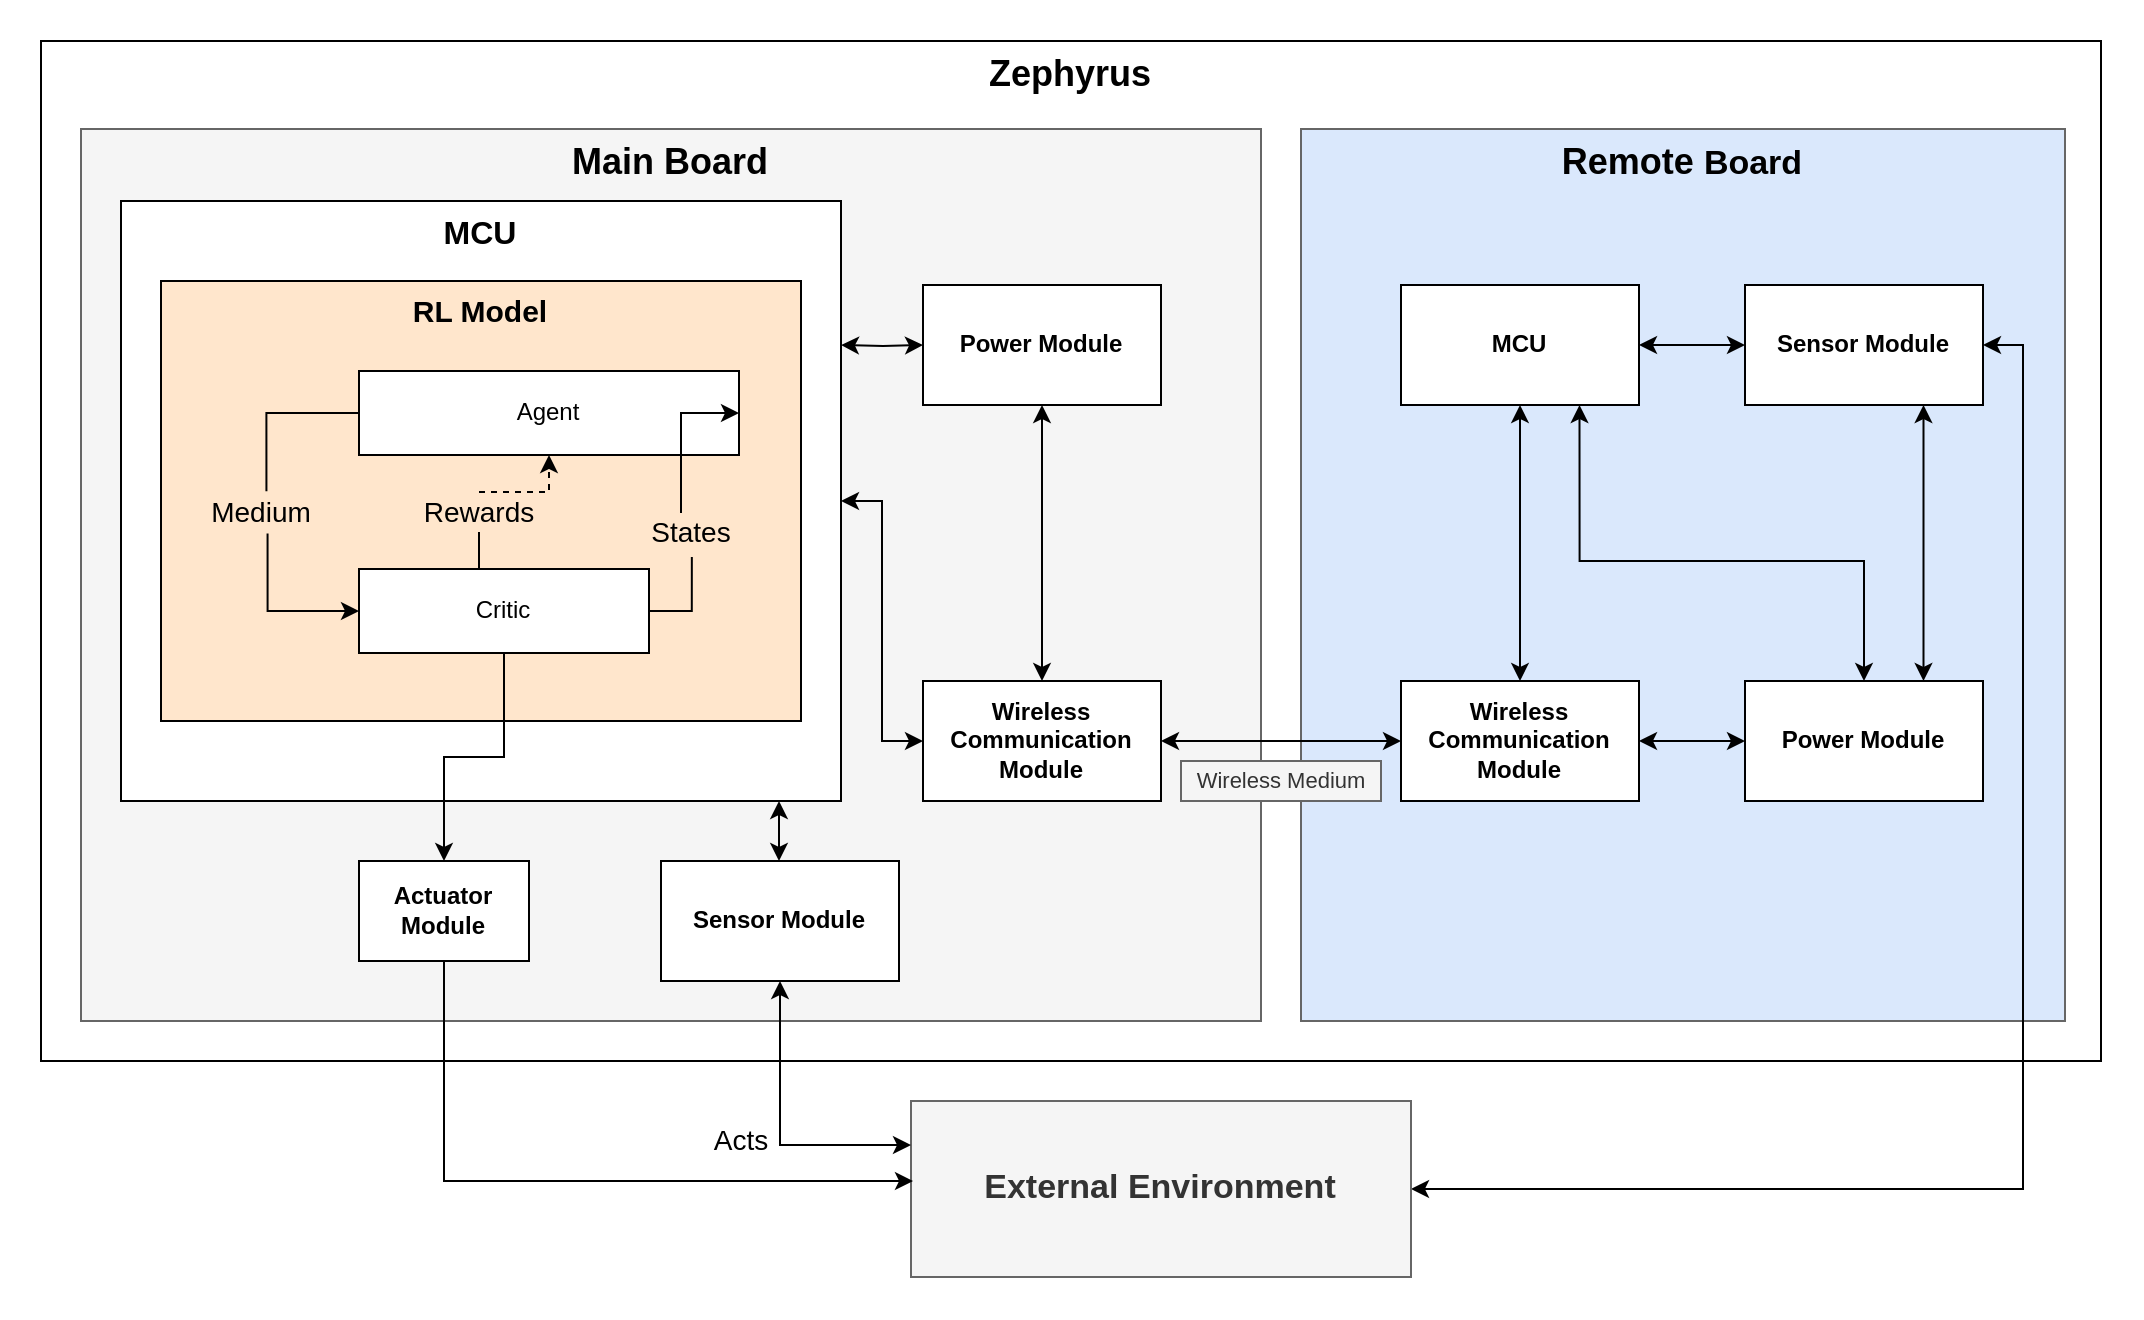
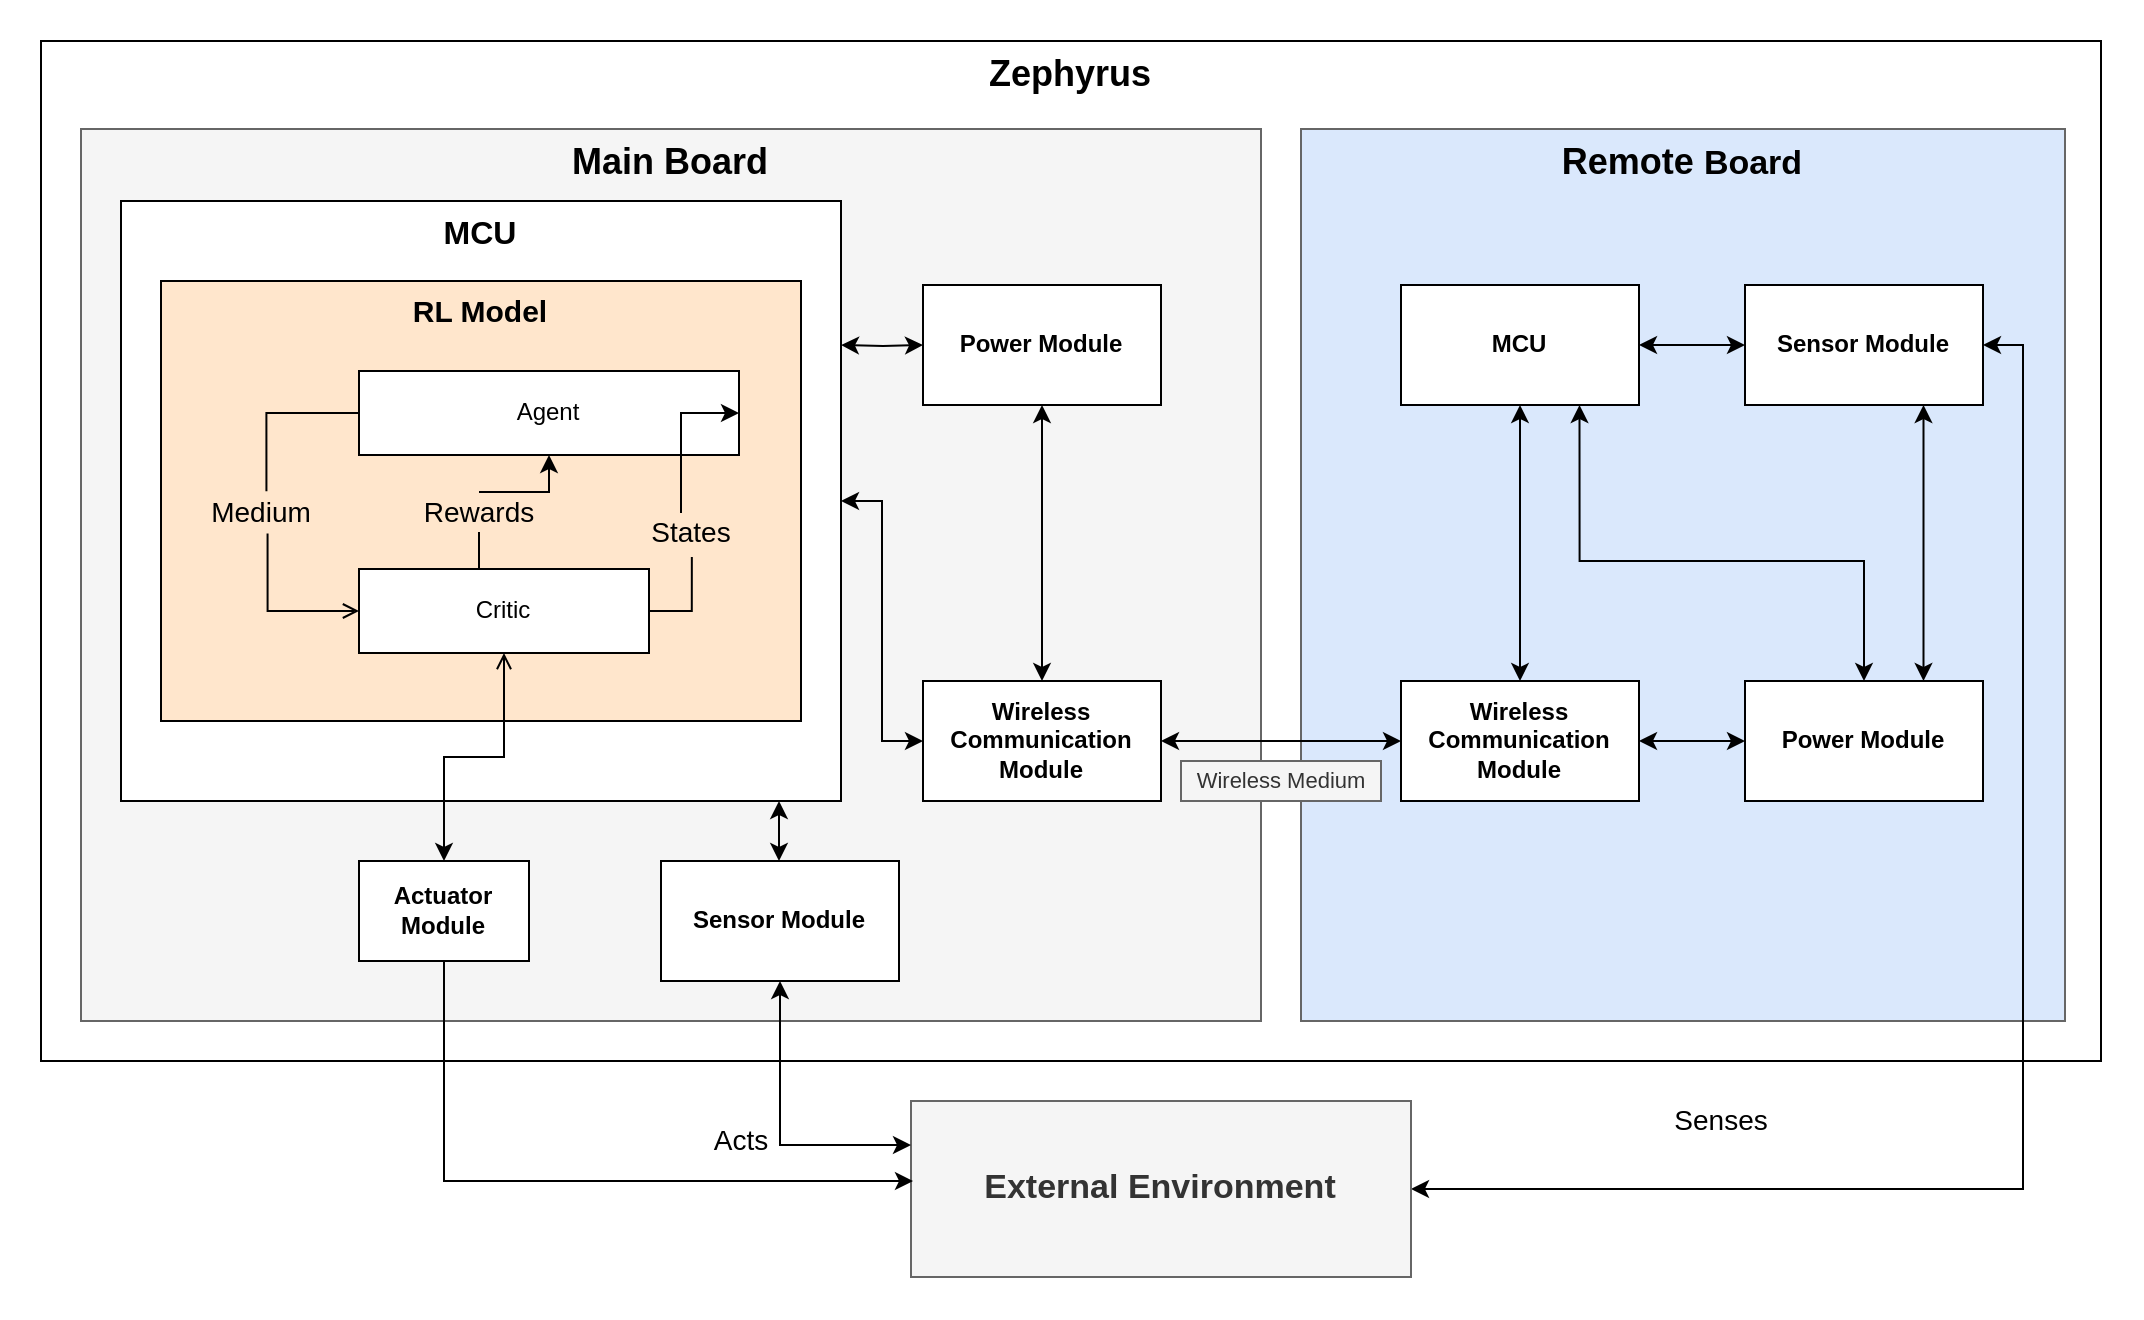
edge "Rewards" -> "Agent": style dashed -> solid
edge "Medium" -> "Critic": arrowhead classic -> open
edge "Critic" -> "Actuator Module": arrowhead none -> open
node "Senses": added
